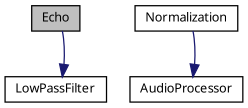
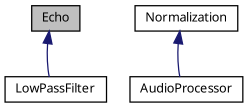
edge "Echo" -> "LowPassFilter": reversed
edge "Normalization" -> "AudioProcessor": reversed
